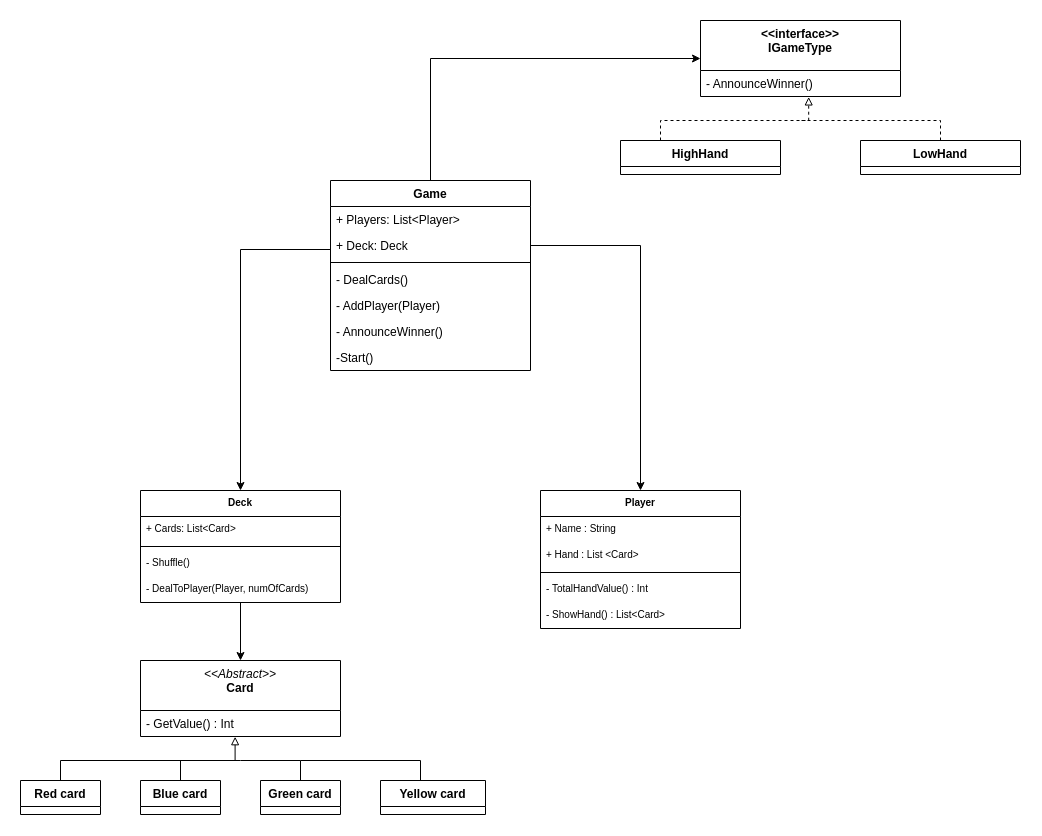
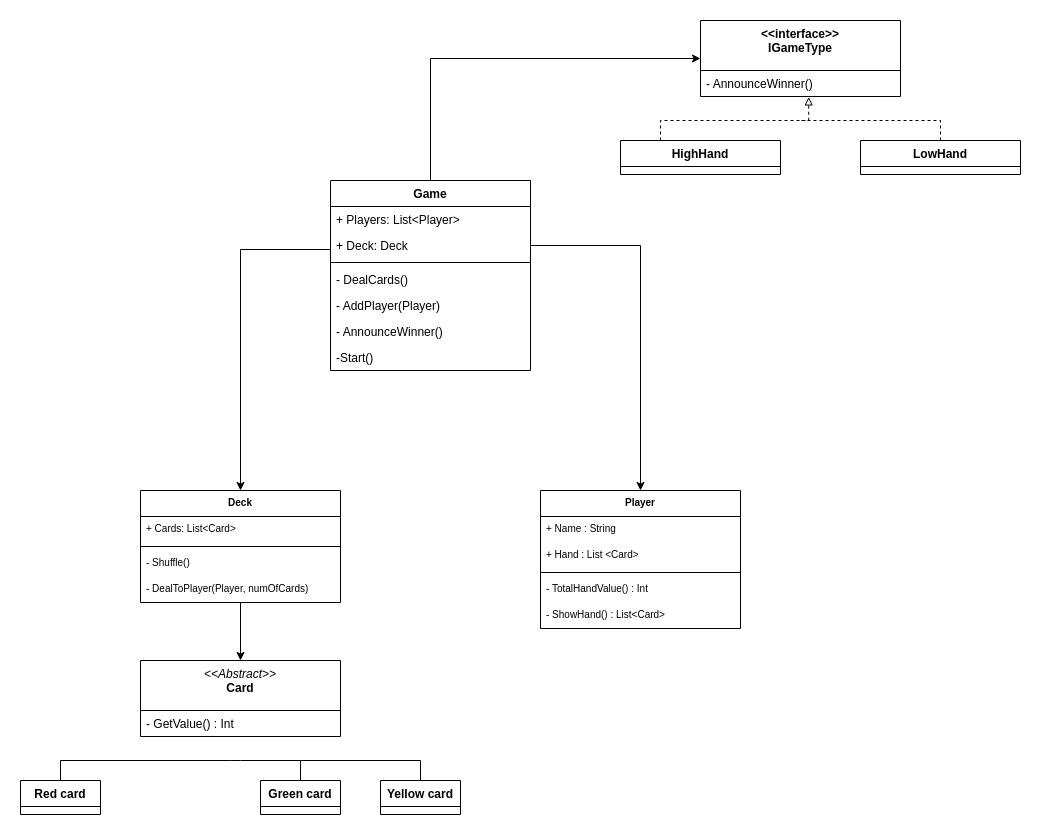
edge "Blue card" -> "- GetValue() : Int": removed
node "Blue card": removed
node "Yellow card": size 105x34 -> 80x34
